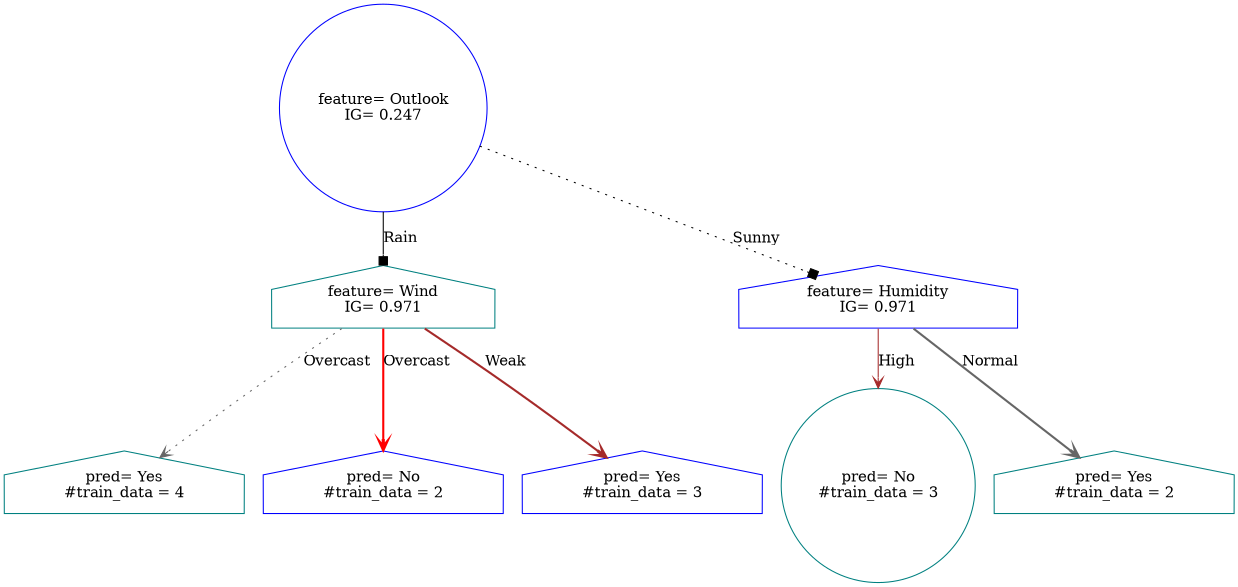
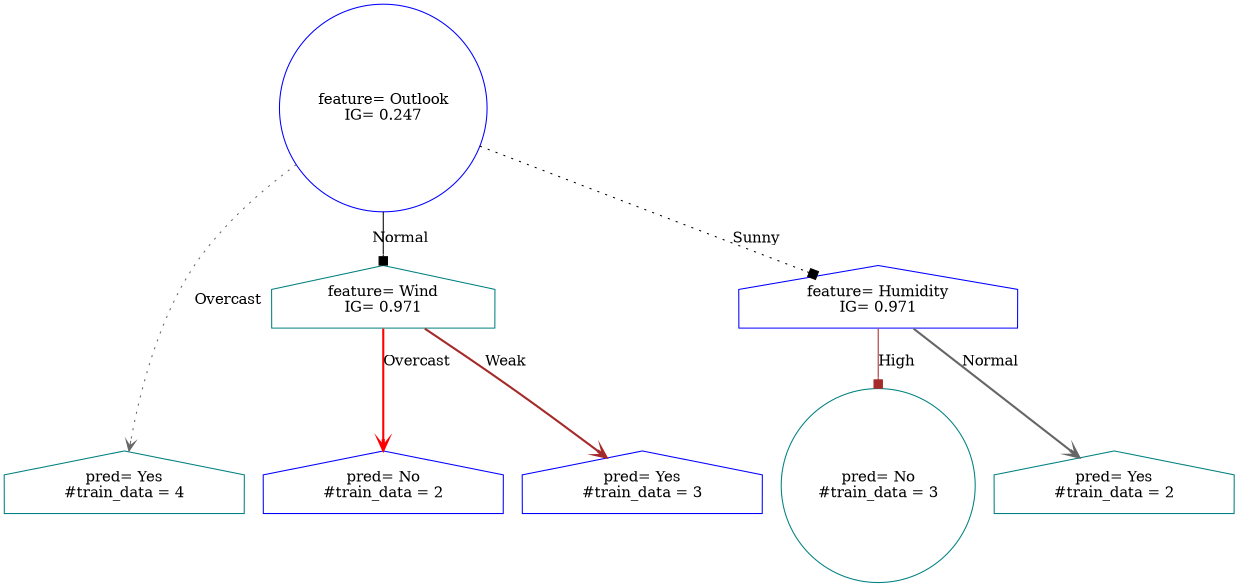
edge "feature= Outlook IG= 0.247" -> "feature= Wind IG= 0.971": label "Rain" -> "Normal"
edge "feature= Humidity IG= 0.971" -> "pred= No #train_data = 3": arrowhead vee -> box
edge "feature= Wind IG= 0.971" -> "pred= Yes #train_data = 4": now "feature= Outlook IG= 0.247" -> "pred= Yes #train_data = 4"
